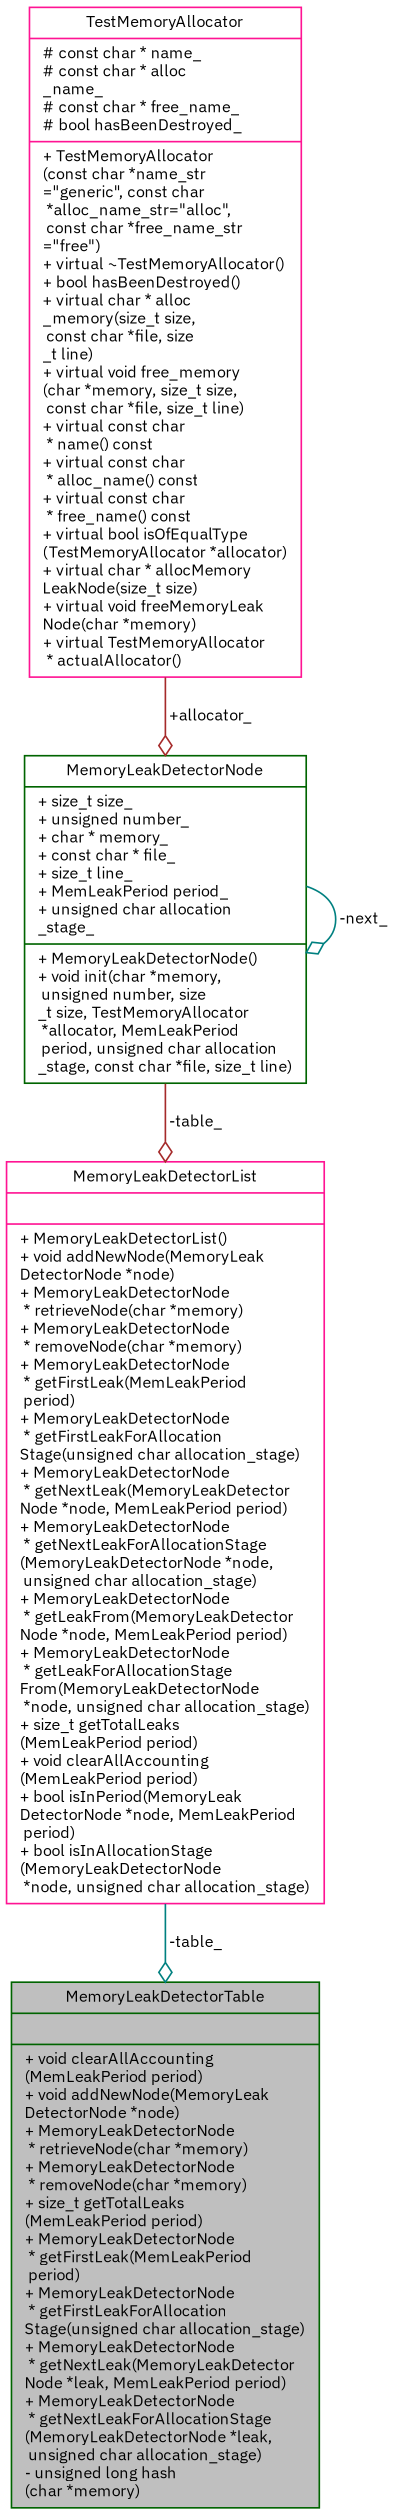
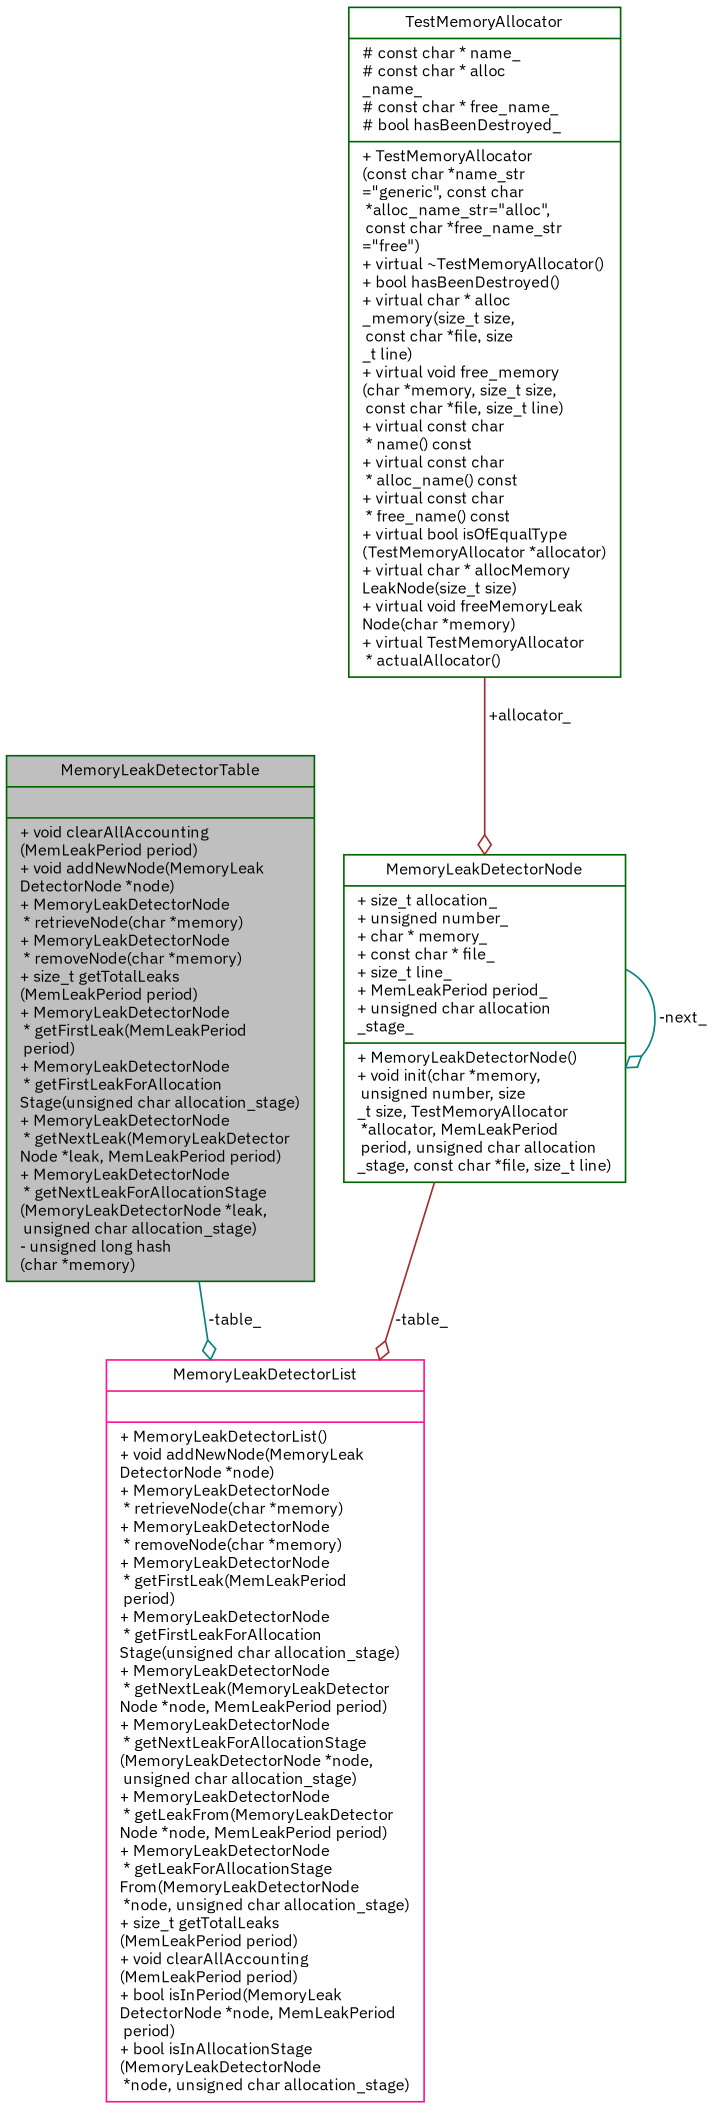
node "TestMemoryAllocator": color deeppink -> darkgreen
node "MemoryLeakDetectorNode": text "+ size_t size_" -> "+ size_t allocation_"
edge "MemoryLeakDetectorList" -> "MemoryLeakDetectorTable": reversed
